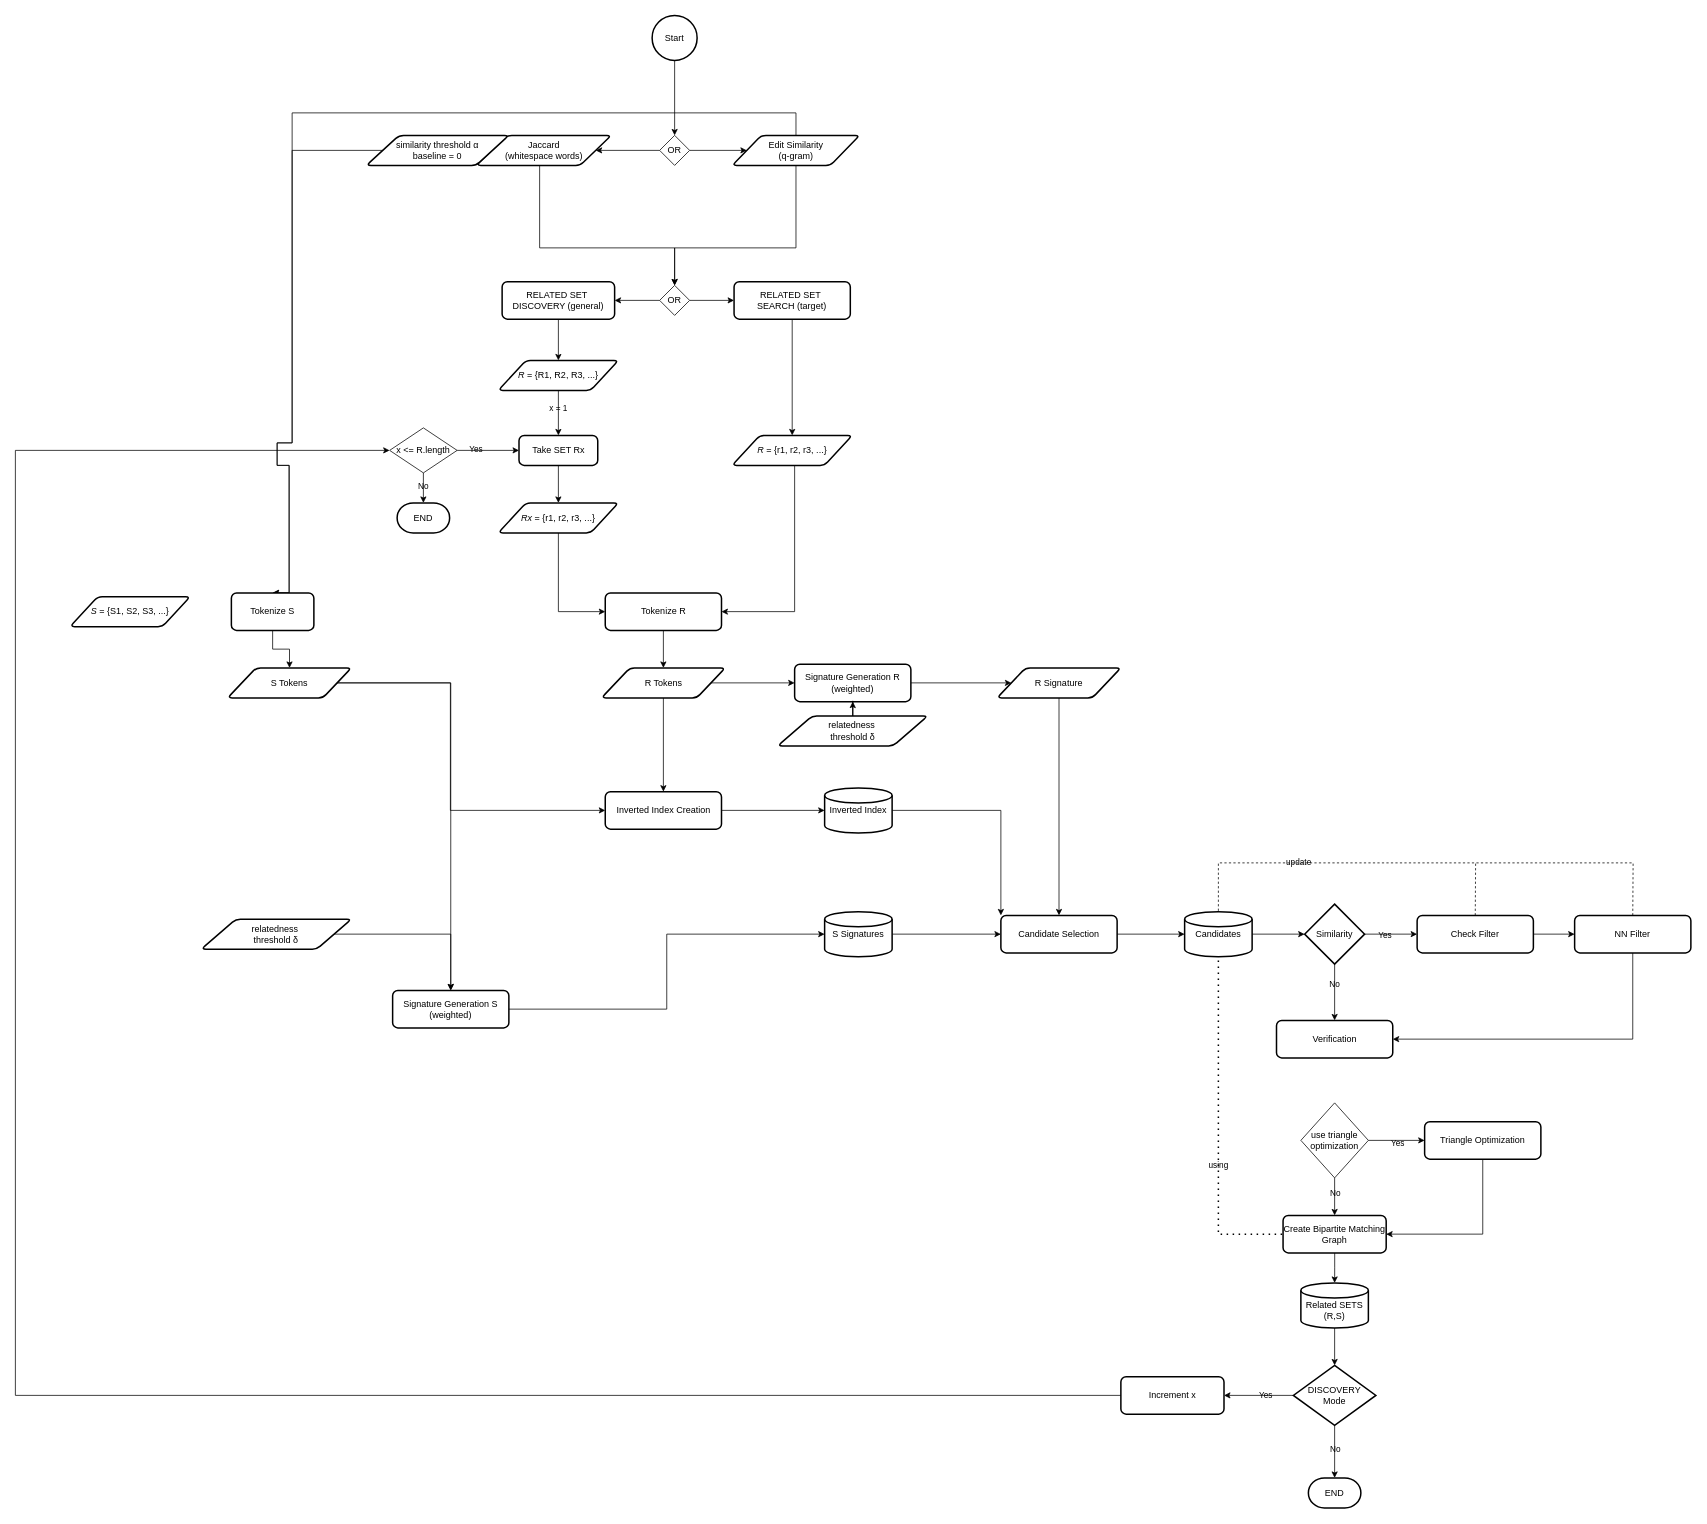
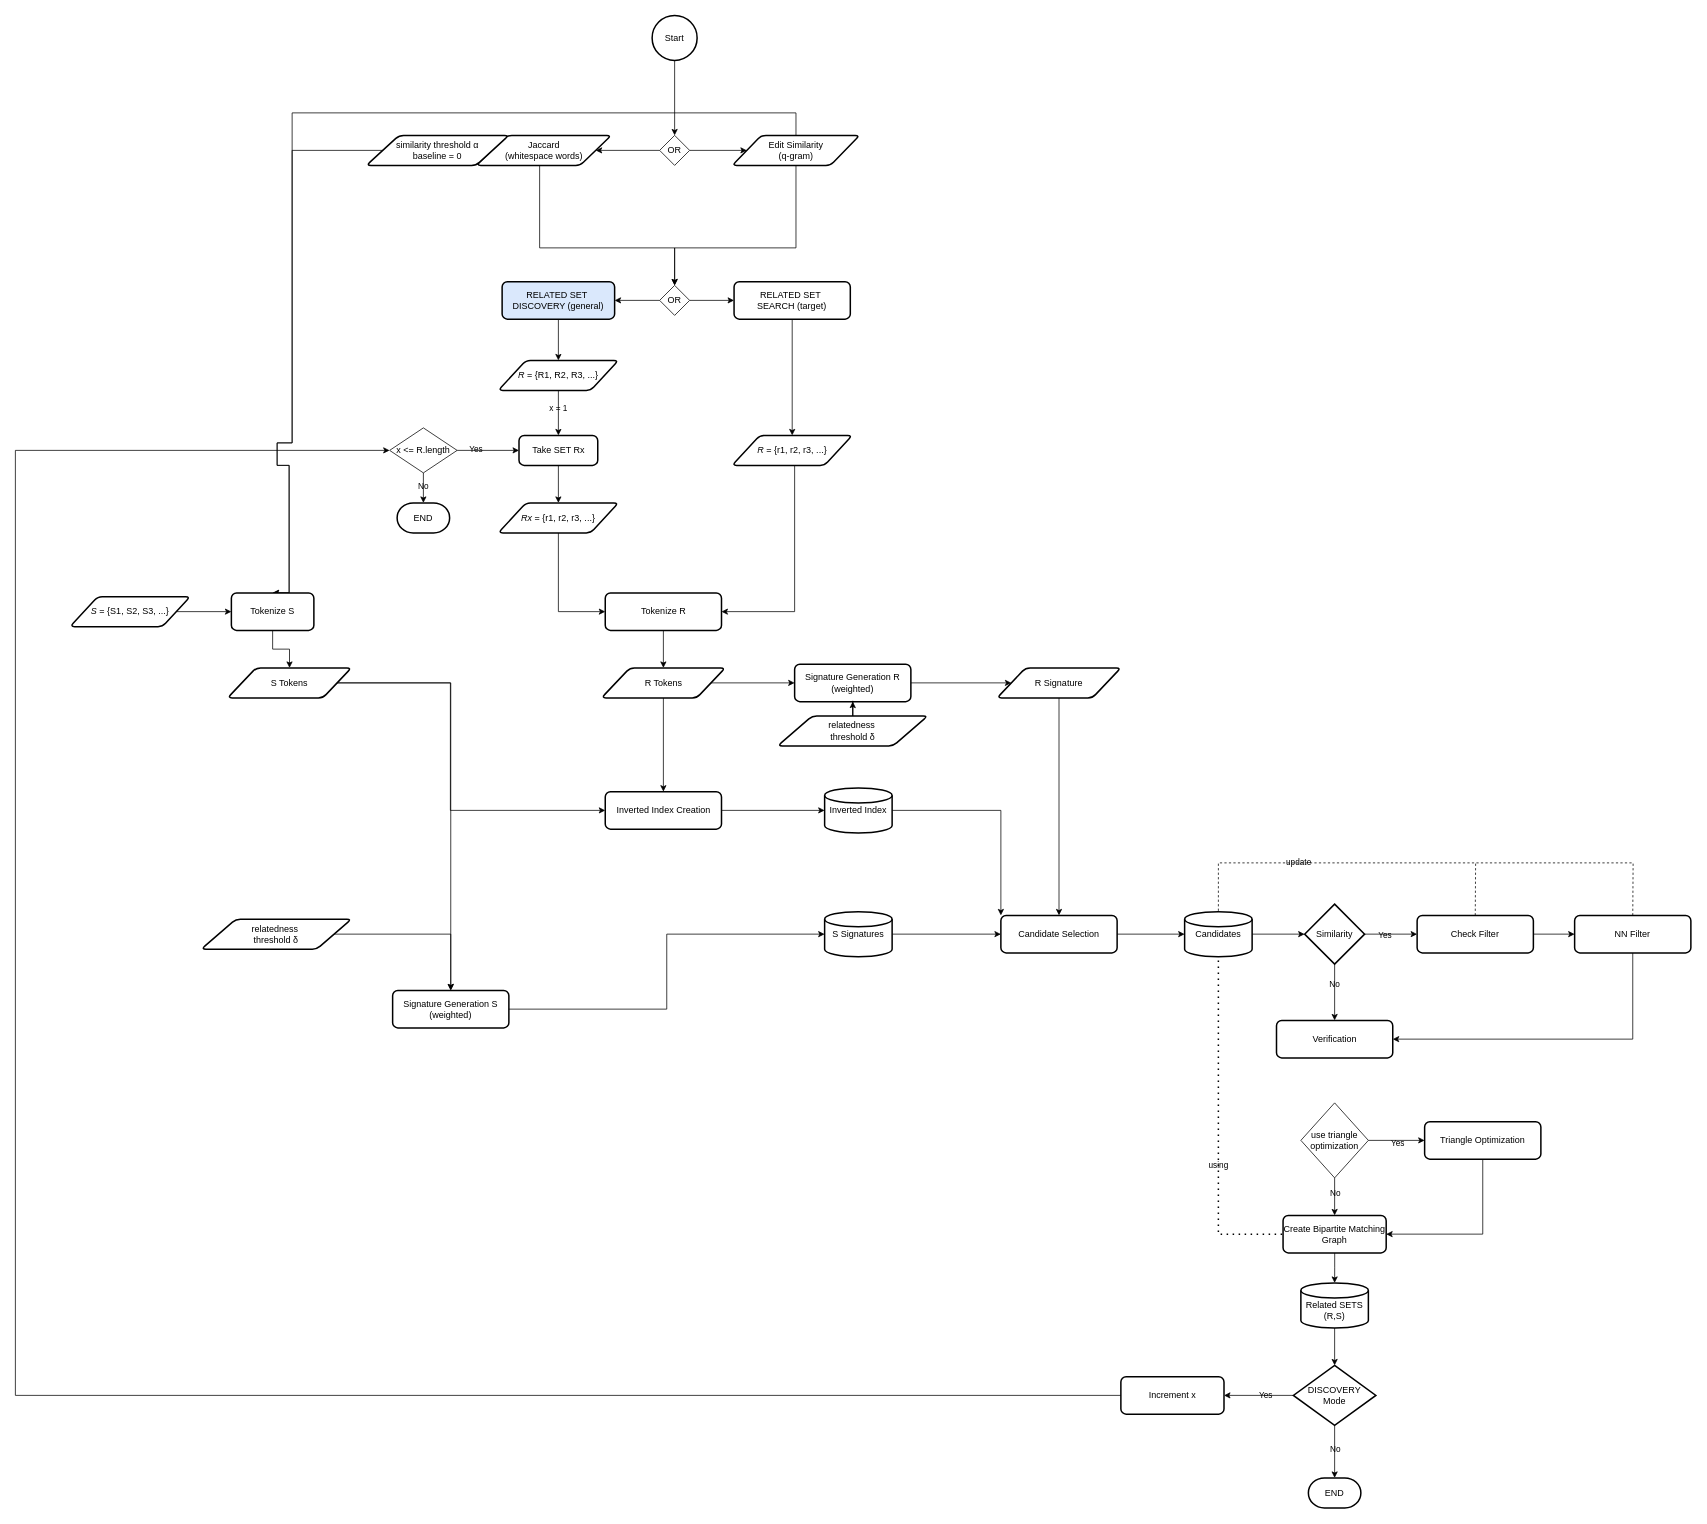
node "RELATED SET DISCOVERY (general)": fillcolor #ffffff -> #dae8fc
edge "S = {S1, S2, S3, ...}" -> "Tokenize S": added
